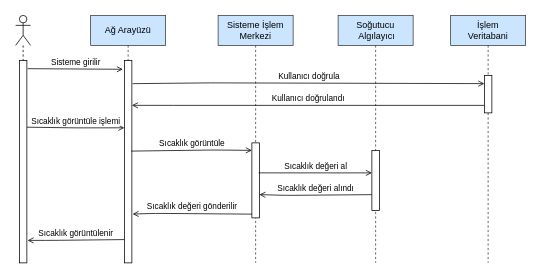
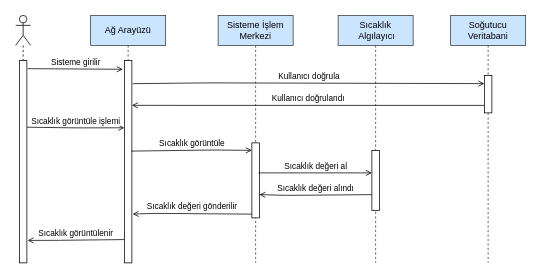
node "Soğutucu Algılayıcı": label "Soğutucu Algılayıcı" -> "Sıcaklık Algılayıcı"
node "İşlem Veritabani": label "İşlem Veritabani" -> "Soğutucu Veritabani"
